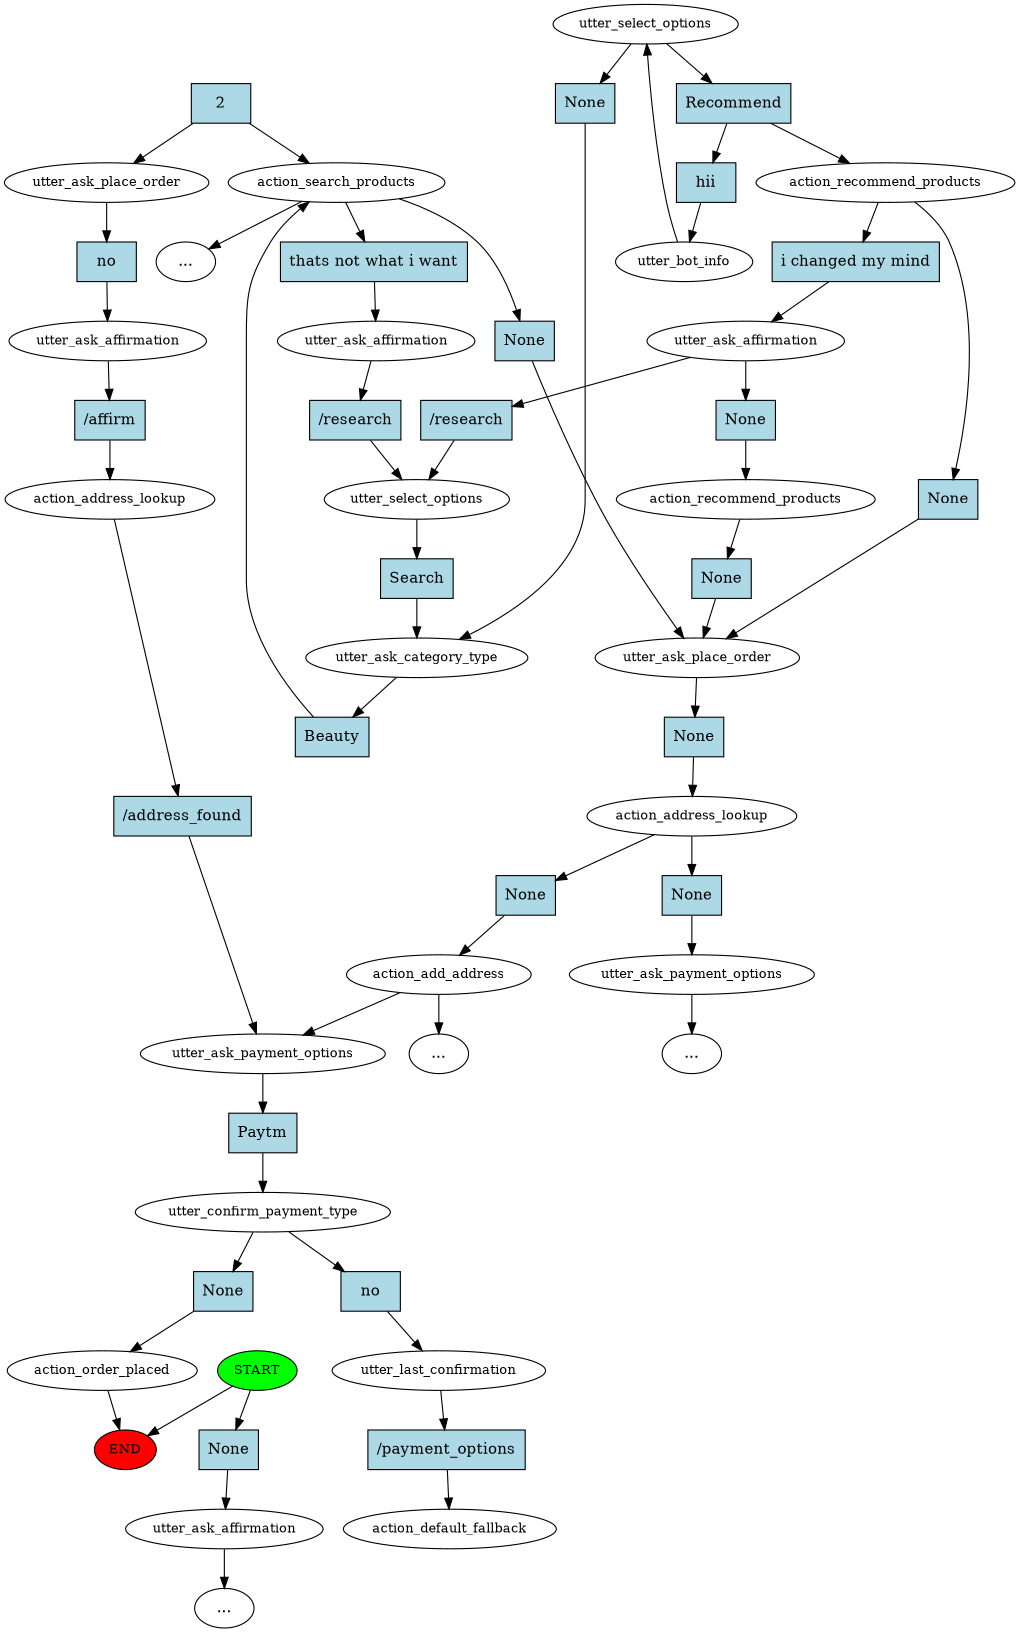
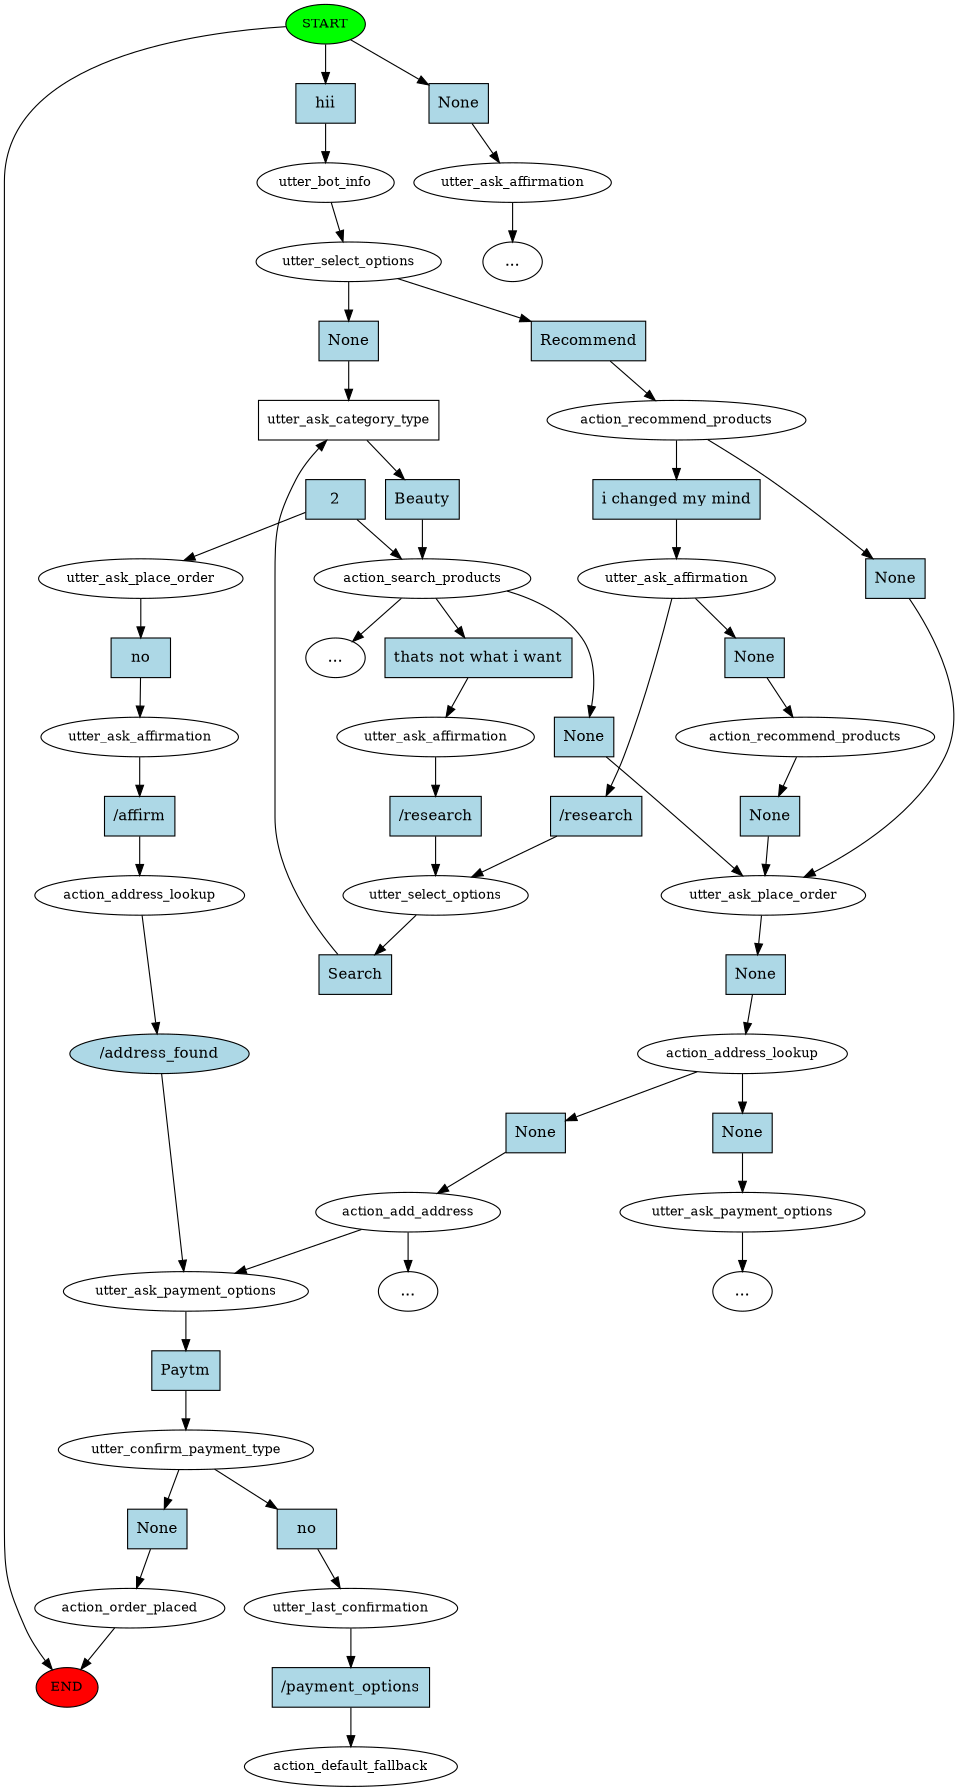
edge "Recommend" -> "hii": now "START" -> "hii"
node "utter_ask_category_type": shape ellipse -> box
node "/address_found": shape box -> ellipse
